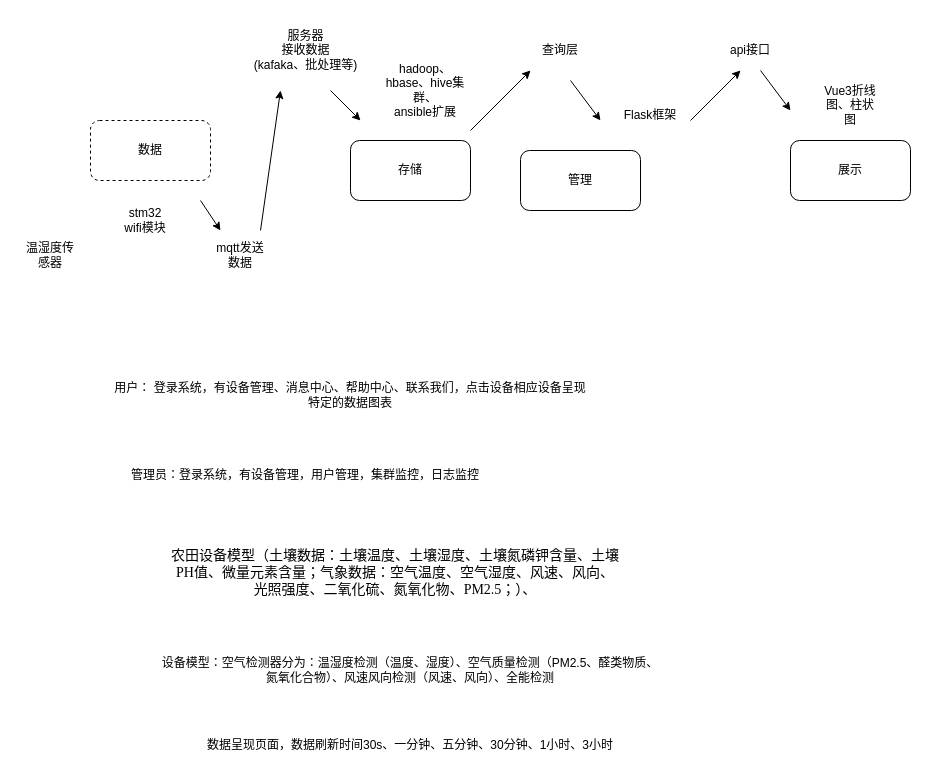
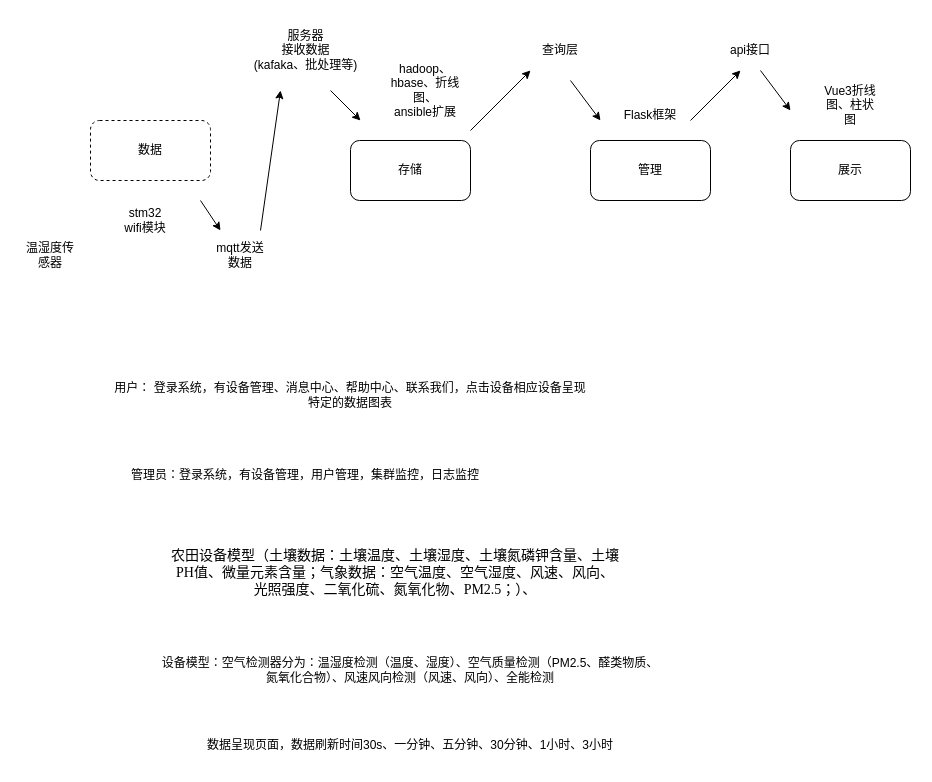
node "hadoop、 hbase、hive集群、 ansible扩展": label "hadoop、 hbase、hive集群、 ansible扩展" -> "hadoop、 hbase、折线图、 ansible扩展"
node "管理": moved (581, 181) -> (651, 171)
